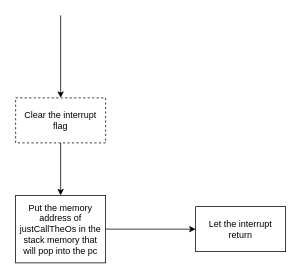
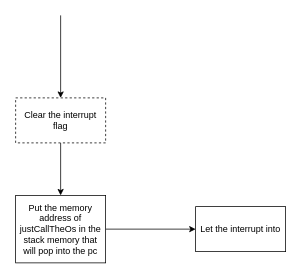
node "Let the interrupt return": label "Let the interrupt return" -> "Let the interrupt into"
